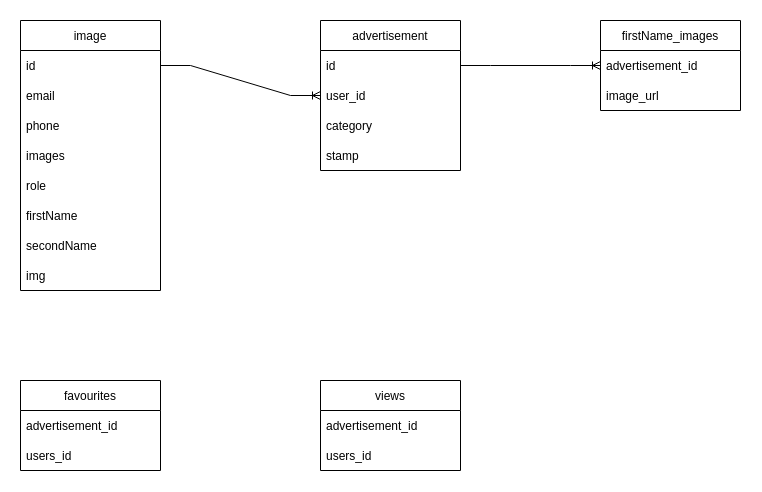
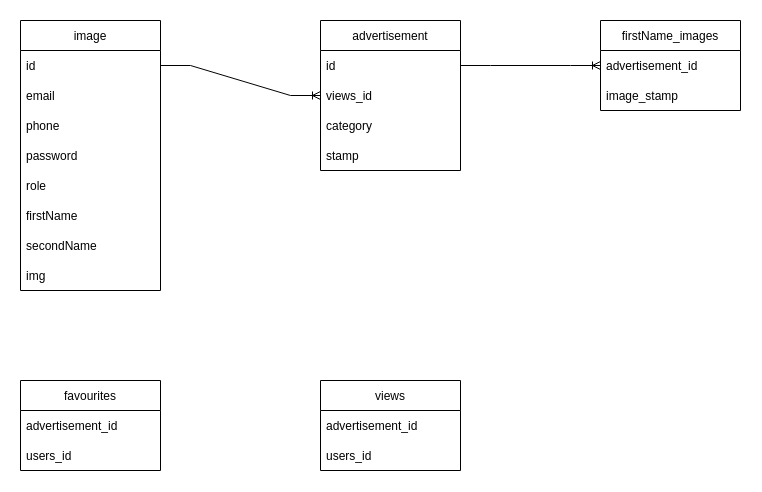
node "user_id": label "user_id" -> "views_id"
node "image_url": label "image_url" -> "image_stamp"
node "images": label "images" -> "password"
